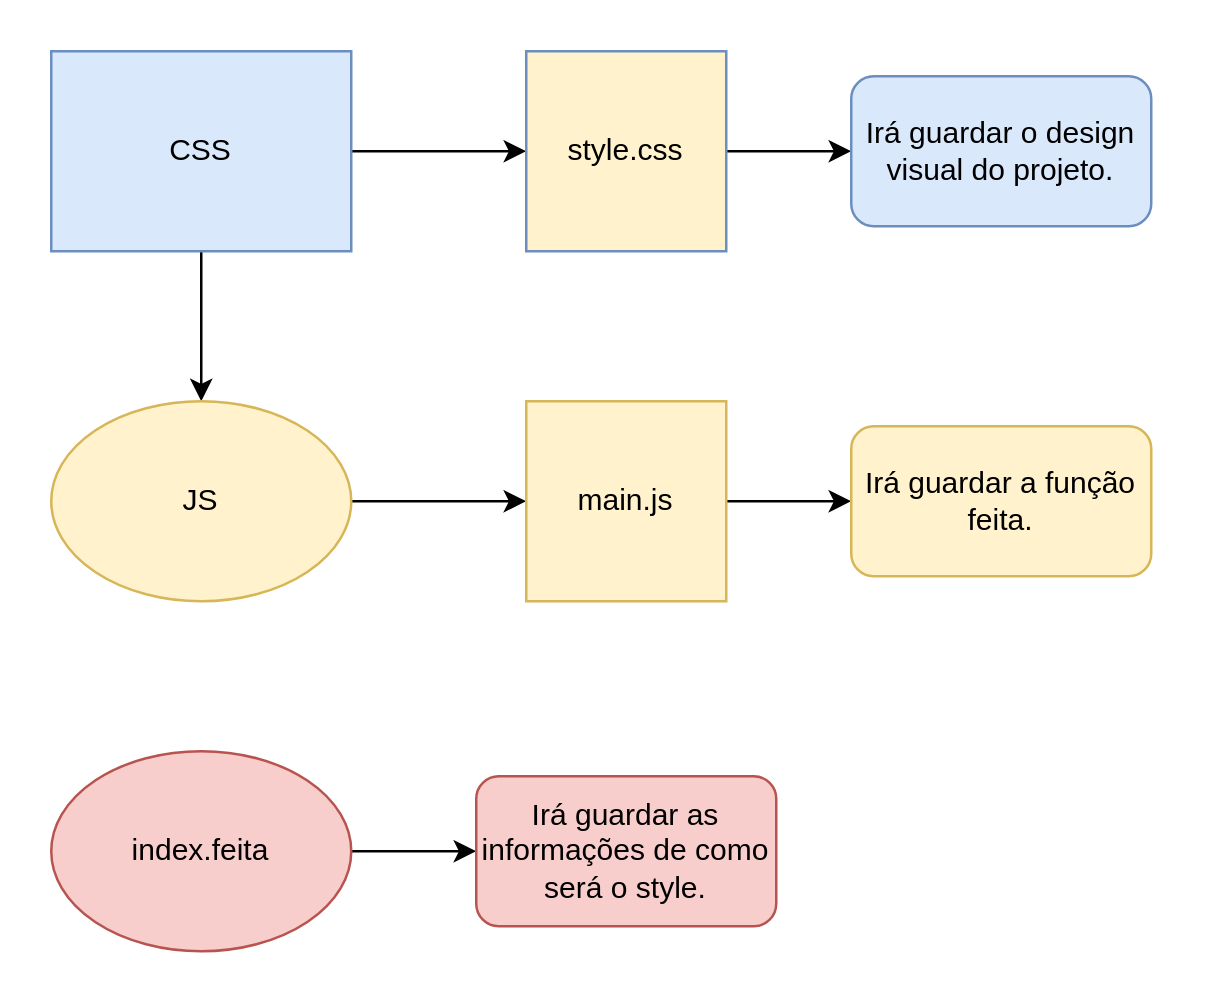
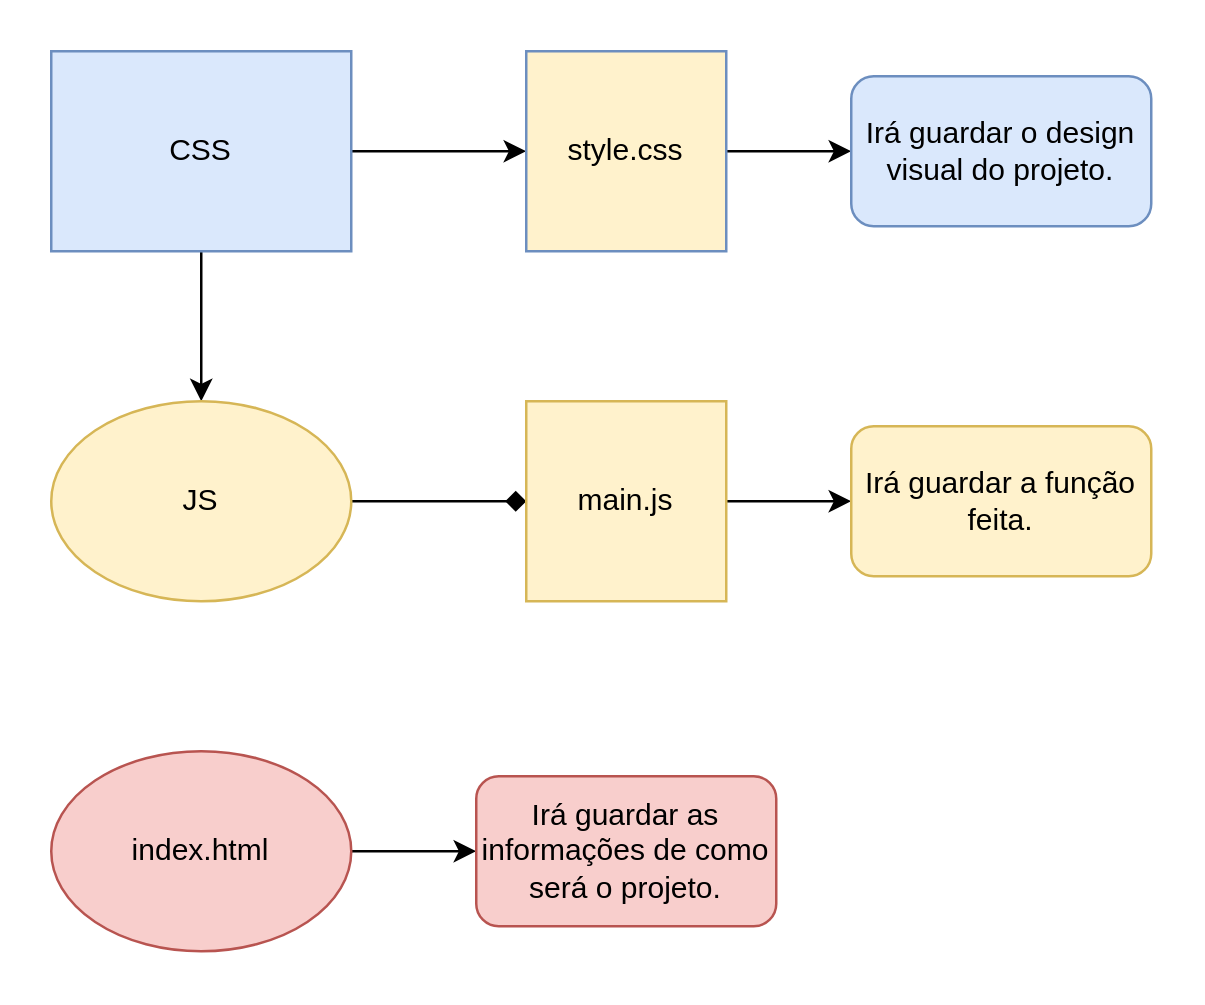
edge "JS" -> "main.js": arrowhead classic -> diamond
node "index.feita": label "index.feita" -> "index.html"
node "Irá guardar as informações de como será o style.": label "Irá guardar as informações de como será o style." -> "Irá guardar as informações de como será o projeto."
